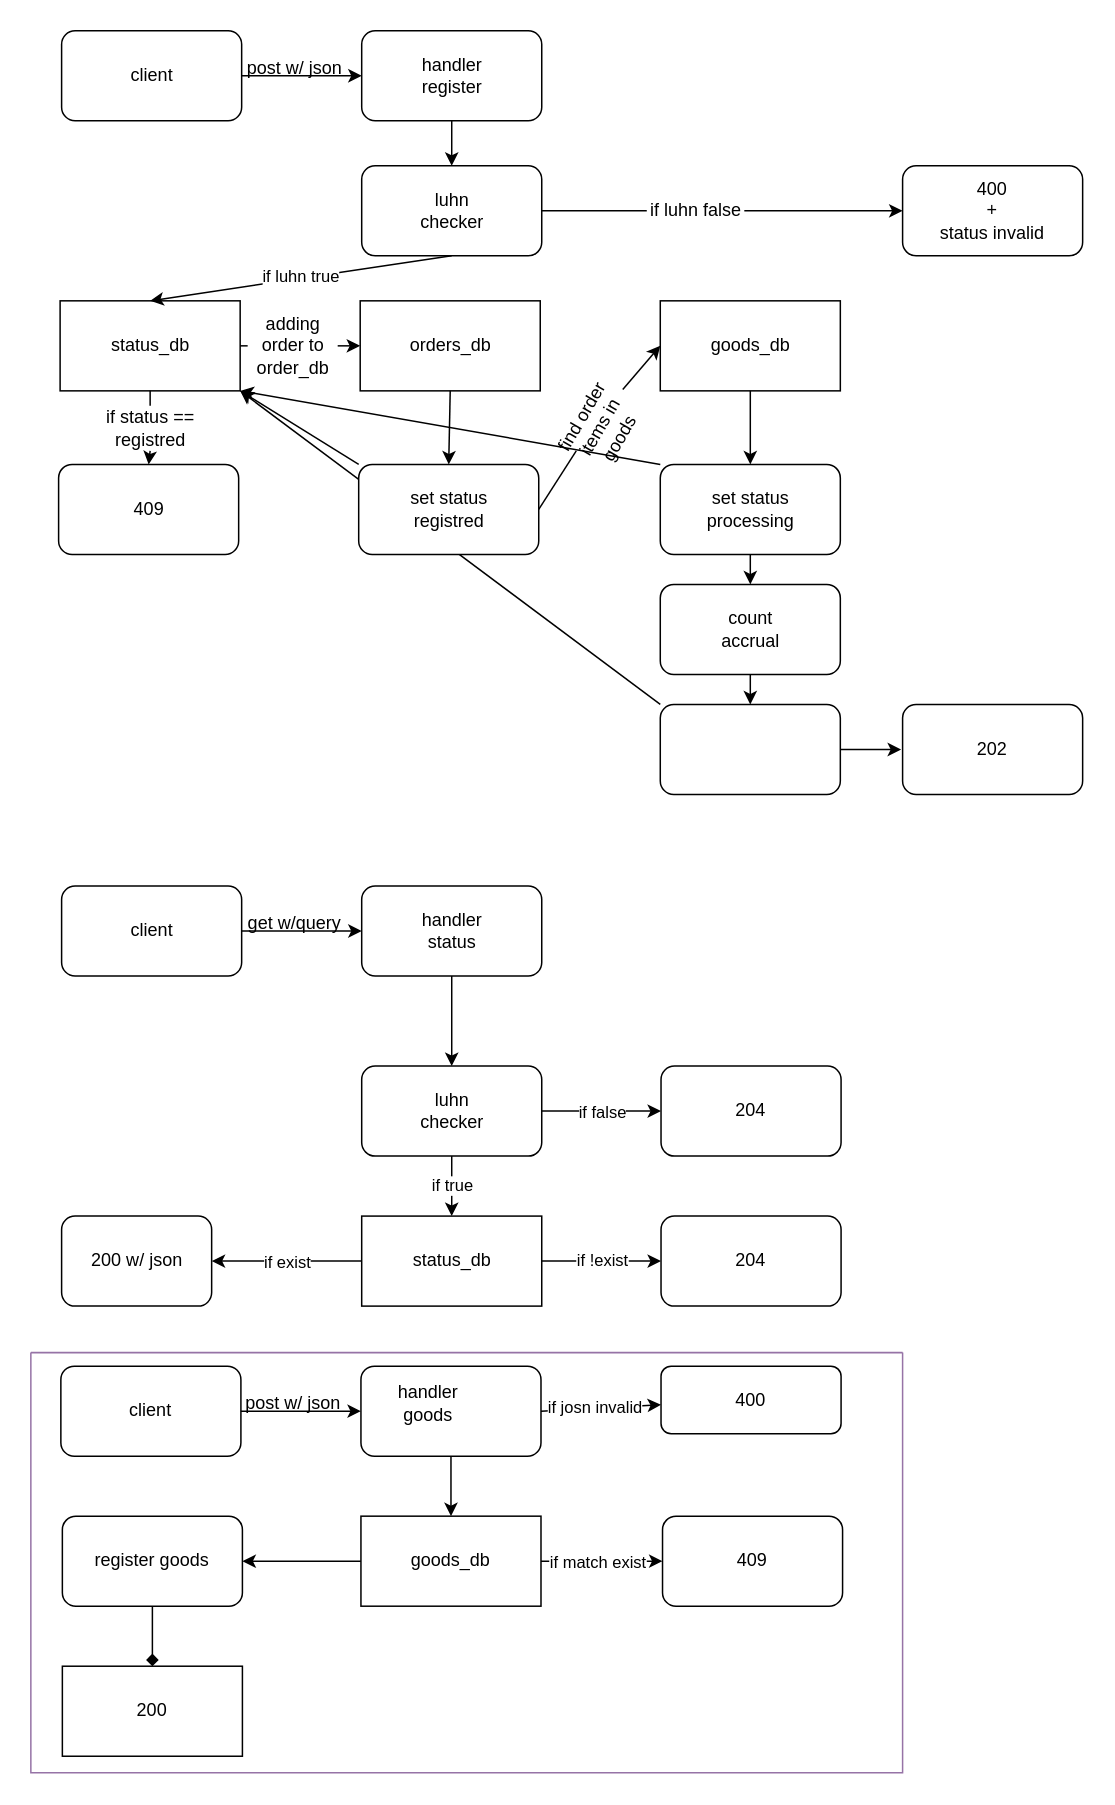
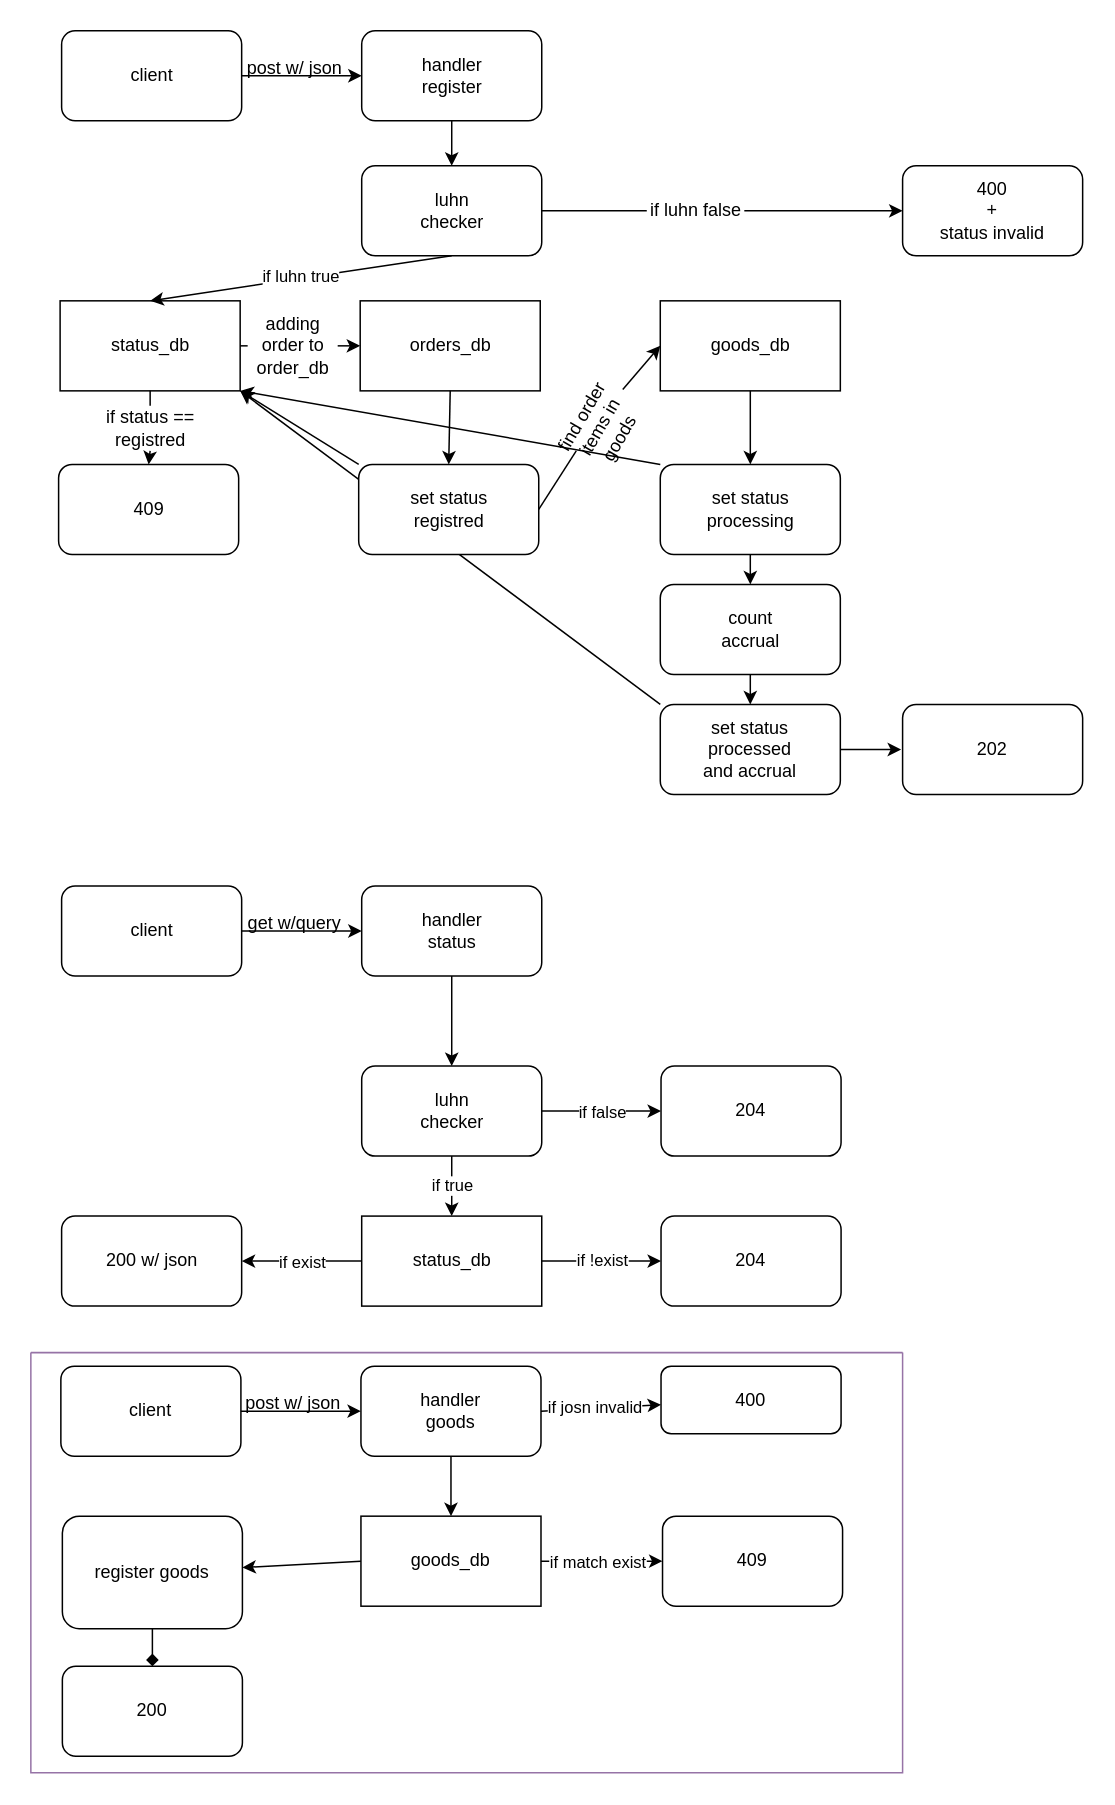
node "set status processed and accrual": added
node "200 w/ json": size 150x90 -> 180x90
node "handler goods": moved (428, 1403) -> (451, 1411)
node "register goods": size 180x90 -> 180x113
node "200": shape rectangle -> rounded rectangle
